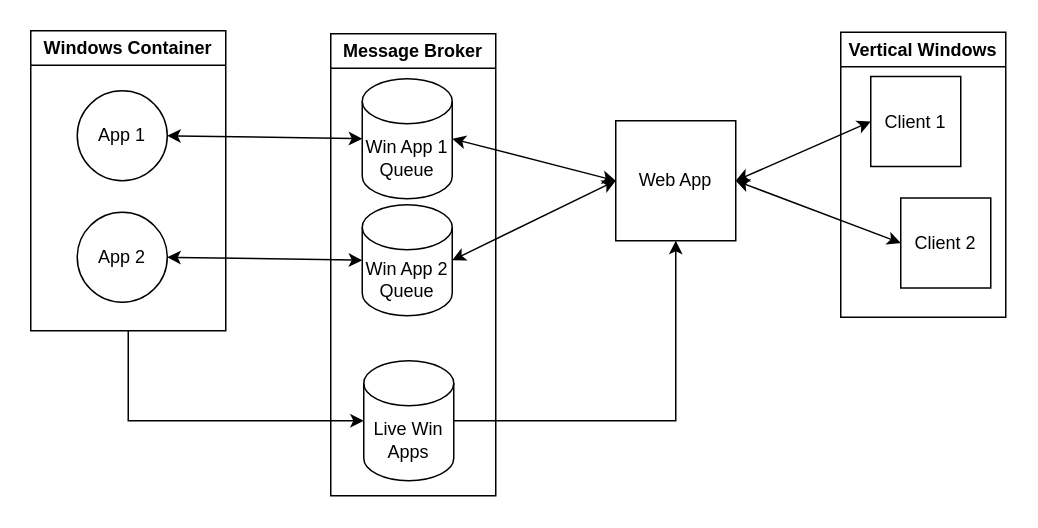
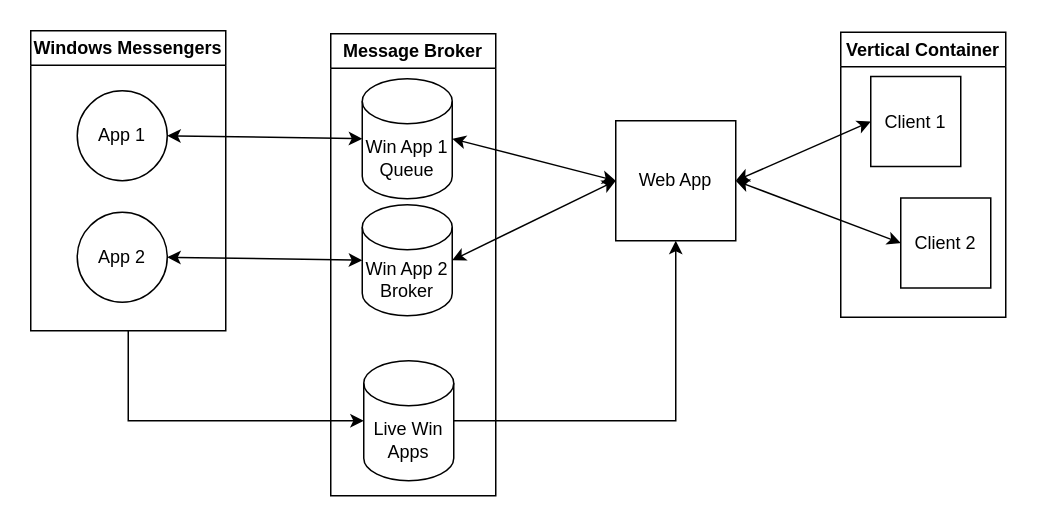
node "Windows Container": label "Windows Container" -> "Windows Messengers"
node "Vertical Windows": label "Vertical Windows" -> "Vertical Container"
node "Win App 2 Queue": label "Win App 2 Queue" -> "Win App 2 Broker"
